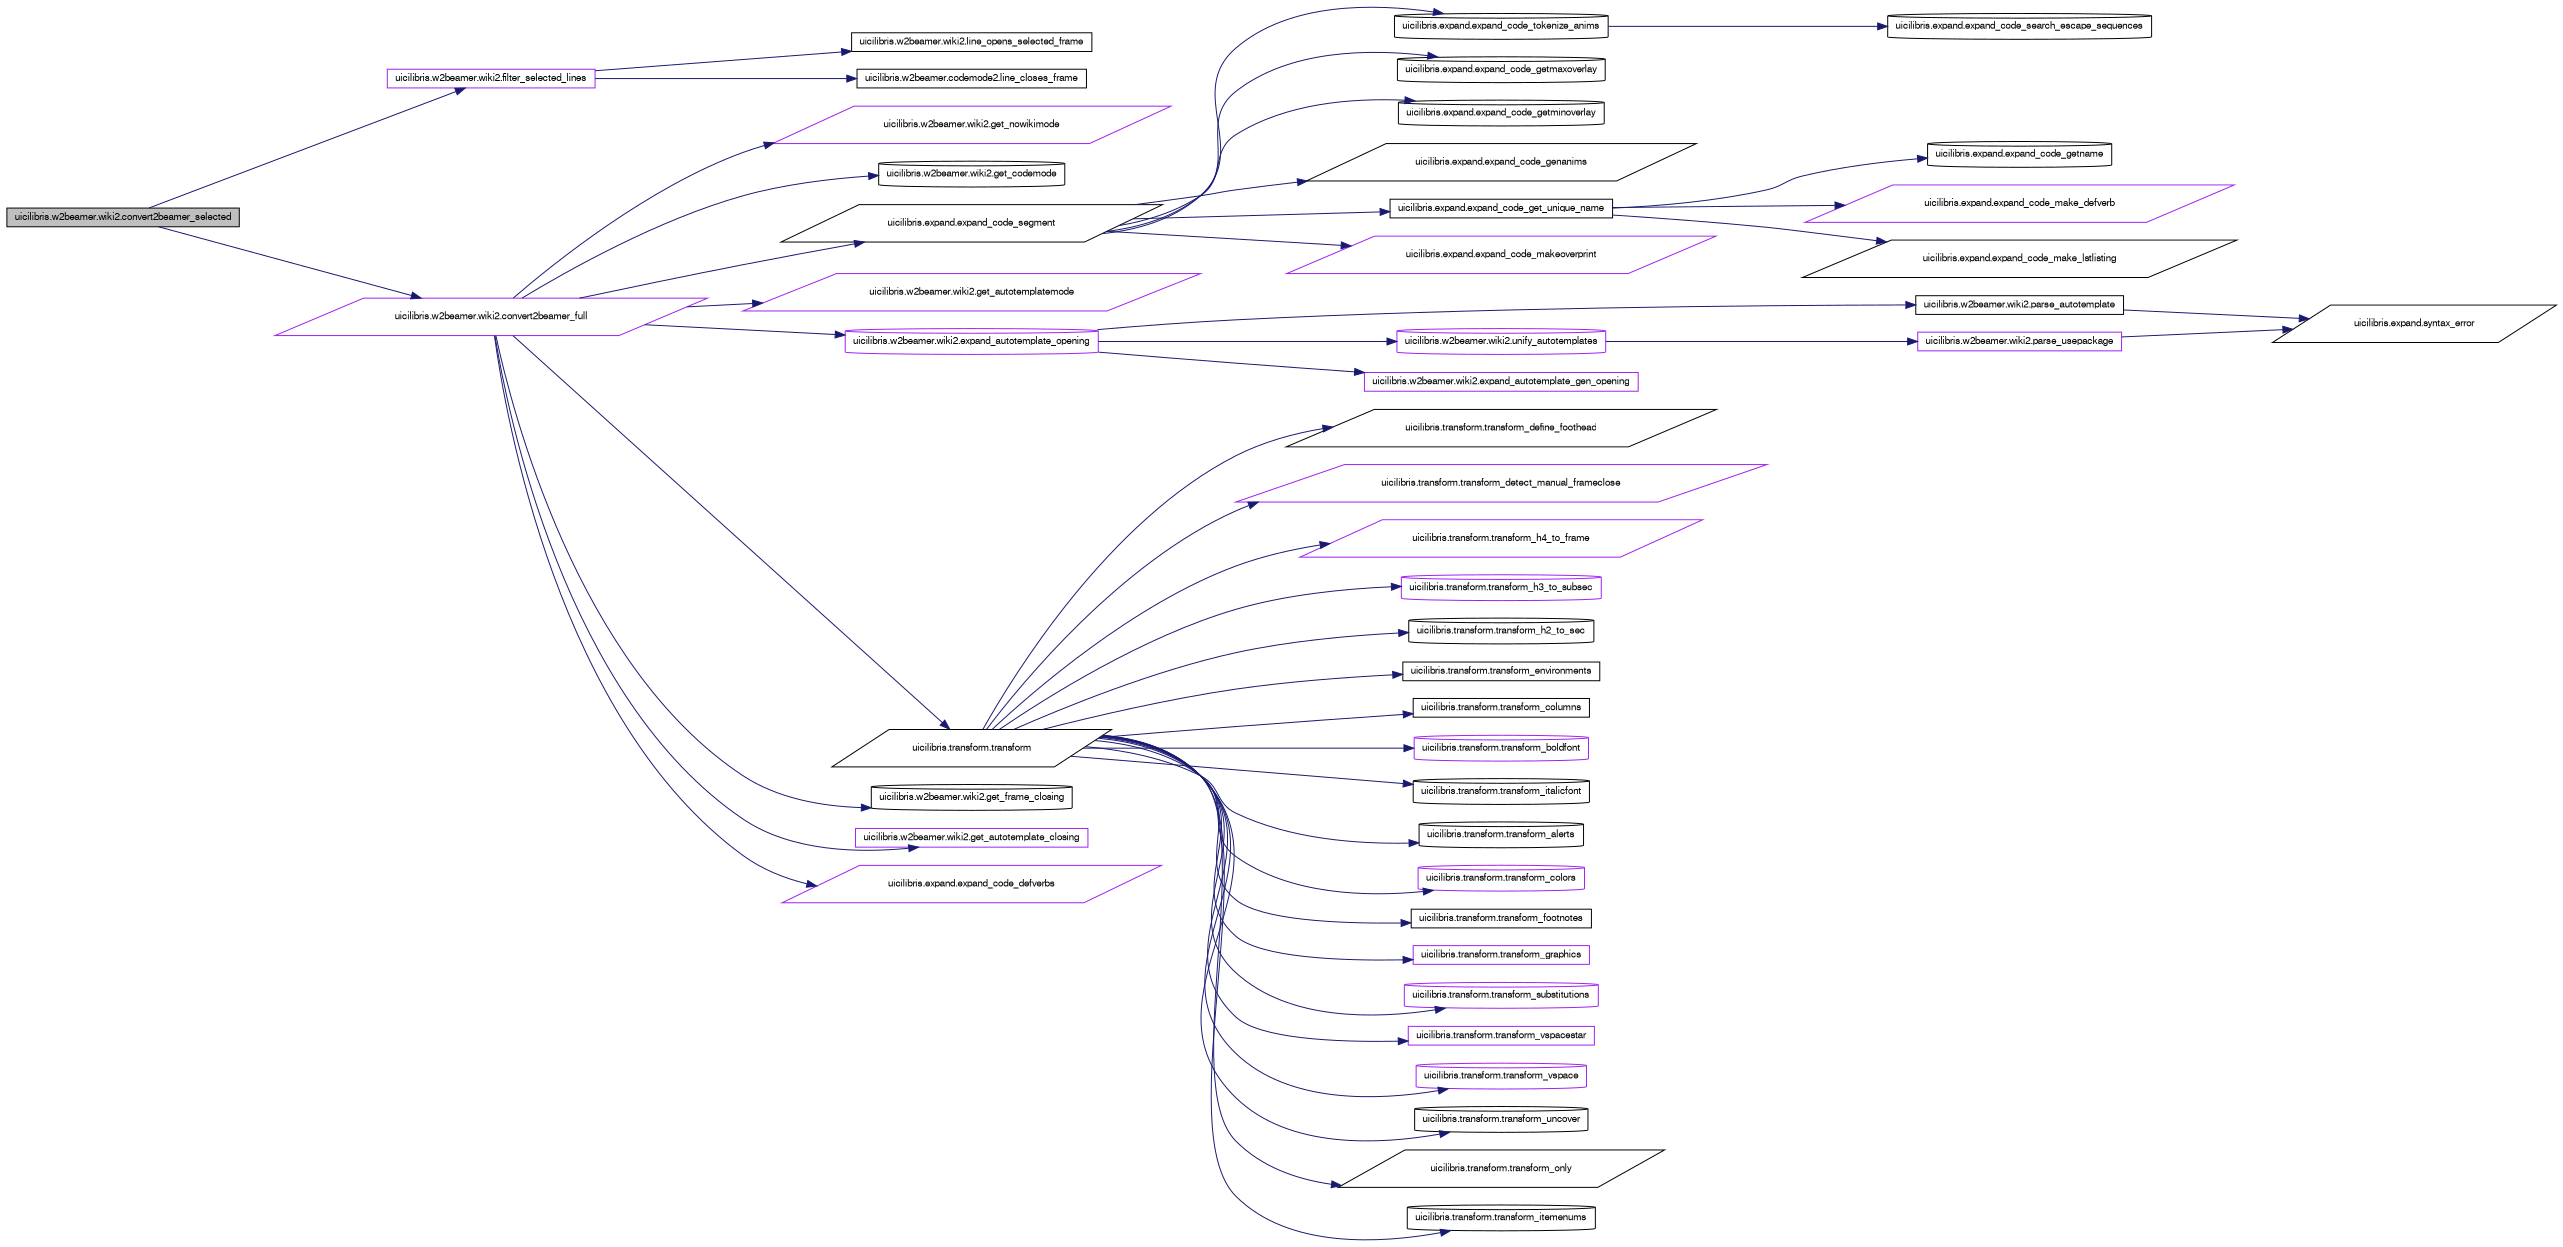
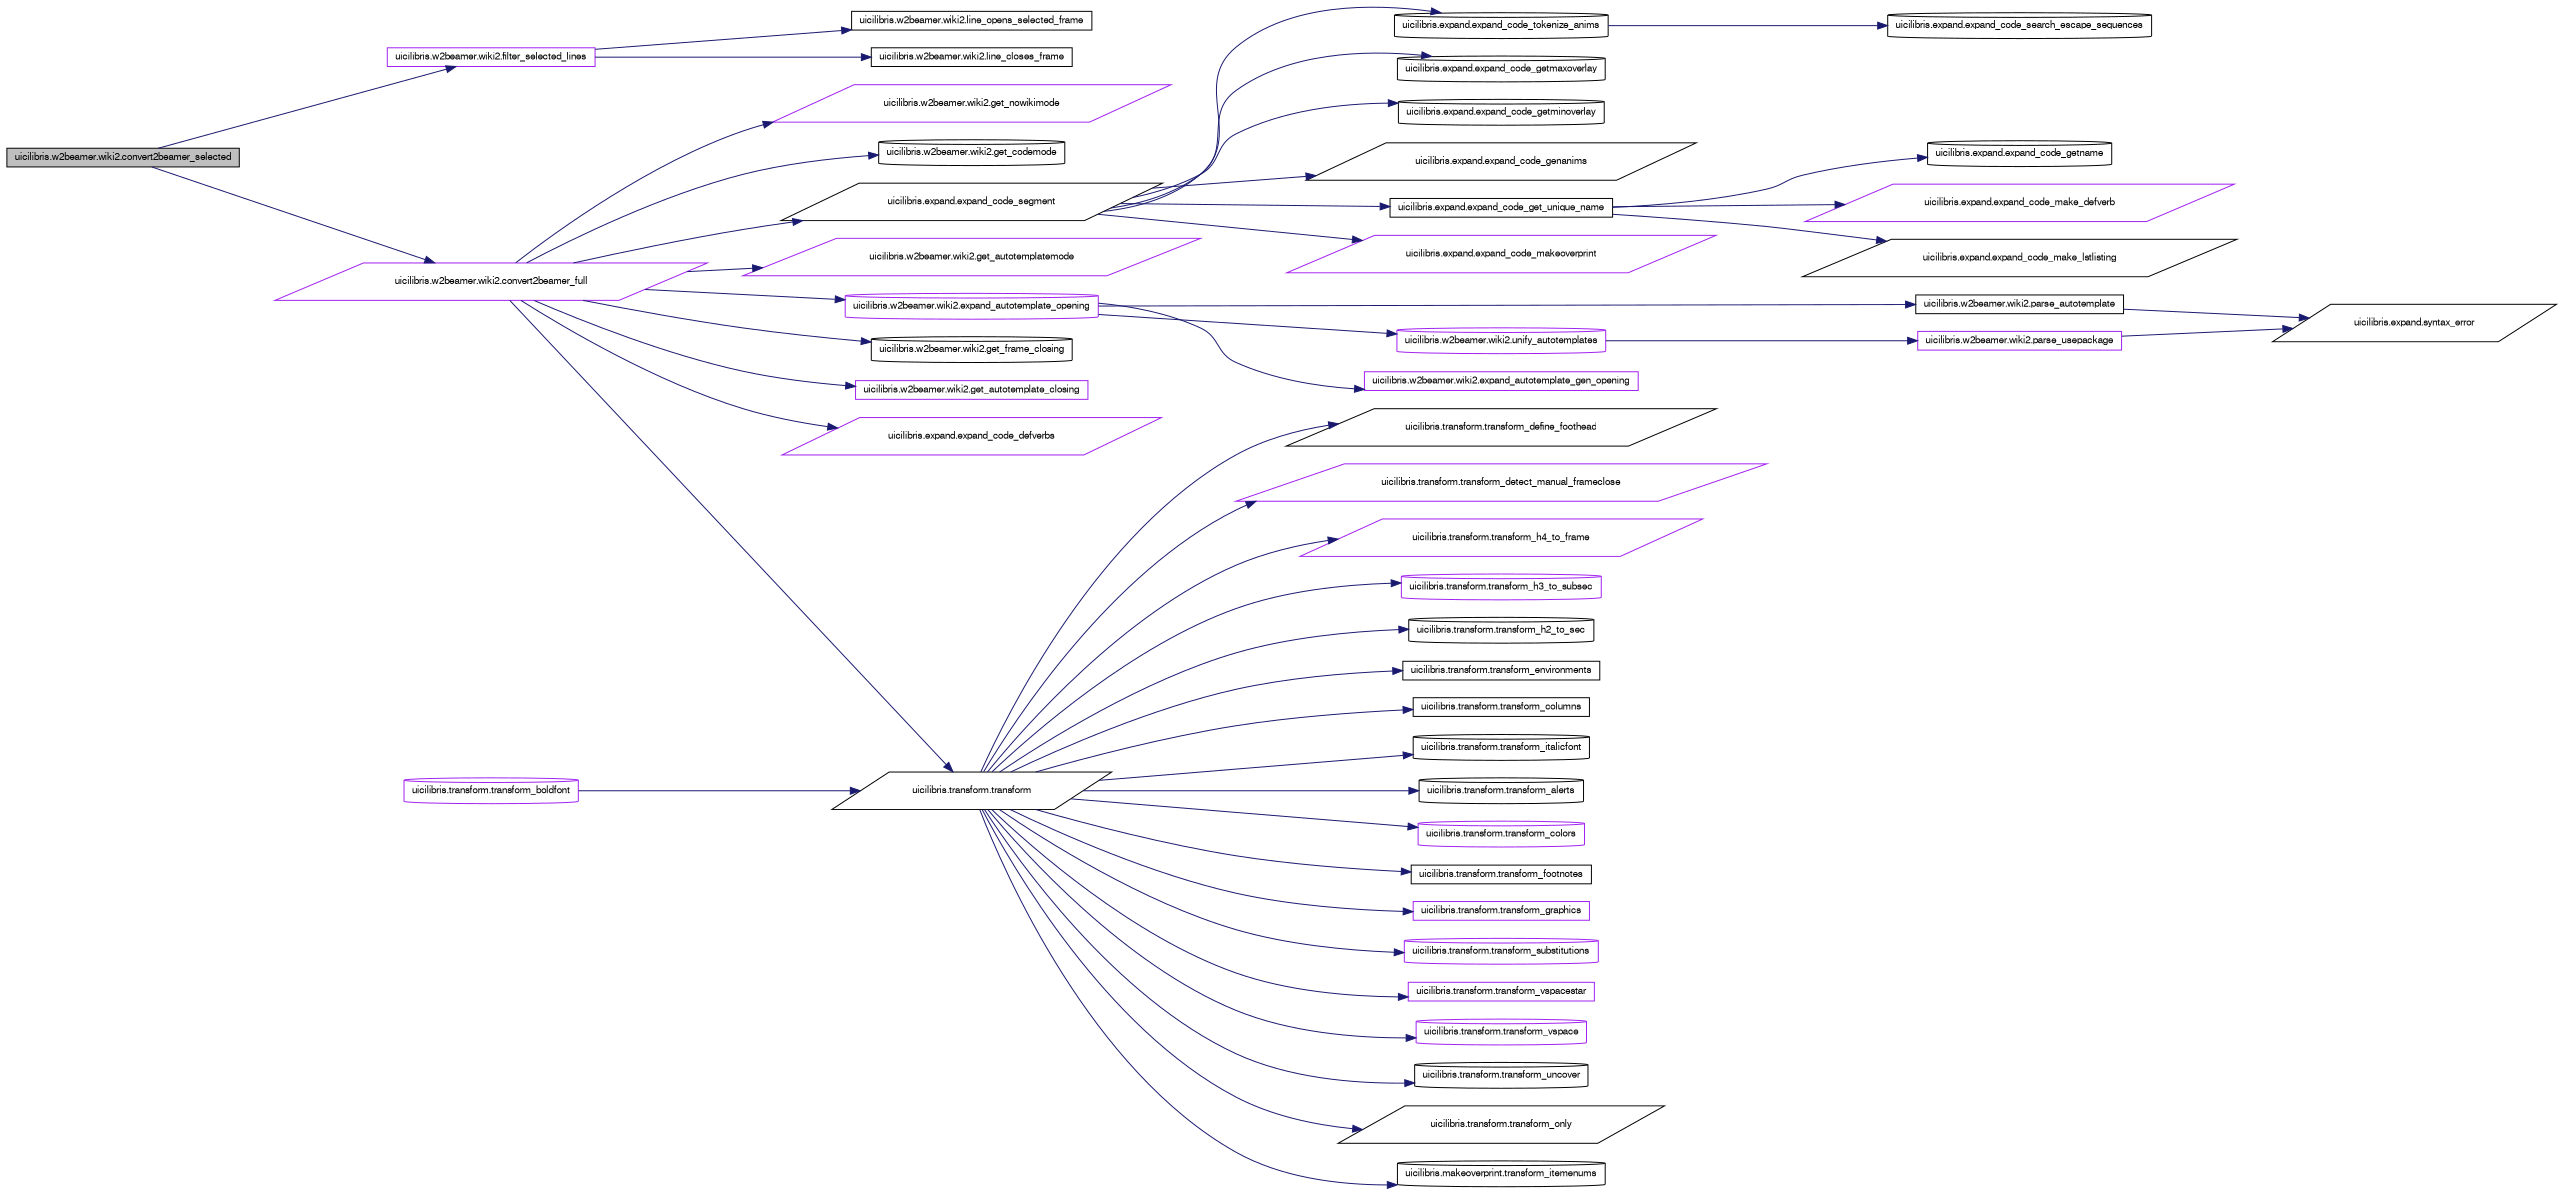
node "uicilibris.w2beamer.codemode2.line_closes_frame": label "uicilibris.w2beamer.codemode2.line_closes_frame" -> "uicilibris.w2beamer.wiki2.line_closes_frame"
edge "uicilibris.transform.transform" -> "uicilibris.transform.transform_boldfont": reversed
node "uicilibris.transform.transform_itemenums": label "uicilibris.transform.transform_itemenums" -> "uicilibris.makeoverprint.transform_itemenums"
